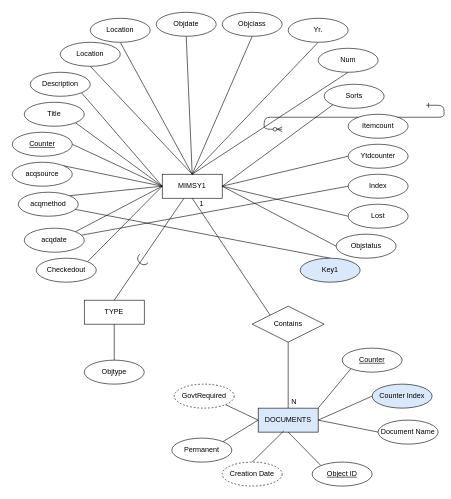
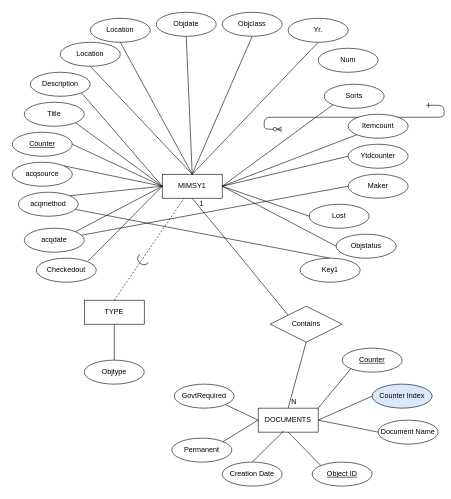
edge "Num" -- "MIMSY1": removed
edge "Itemcount" -- "MIMSY1": added
node "Index": label "Index" -> "Maker"
node "Lost": moved (378, 216) -> (339, 216)
edge "MIMSY1" -- "TYPE": style solid -> dashed
node "Key1": fillcolor #dae8fc -> #ffffff
node "Contains": moved (288, 324) -> (306, 324)
node "GovtRequired": style dashed -> solid
node "DOCUMENTS": fillcolor #dae8fc -> #ffffff
node "Creation Date": style dashed -> solid
